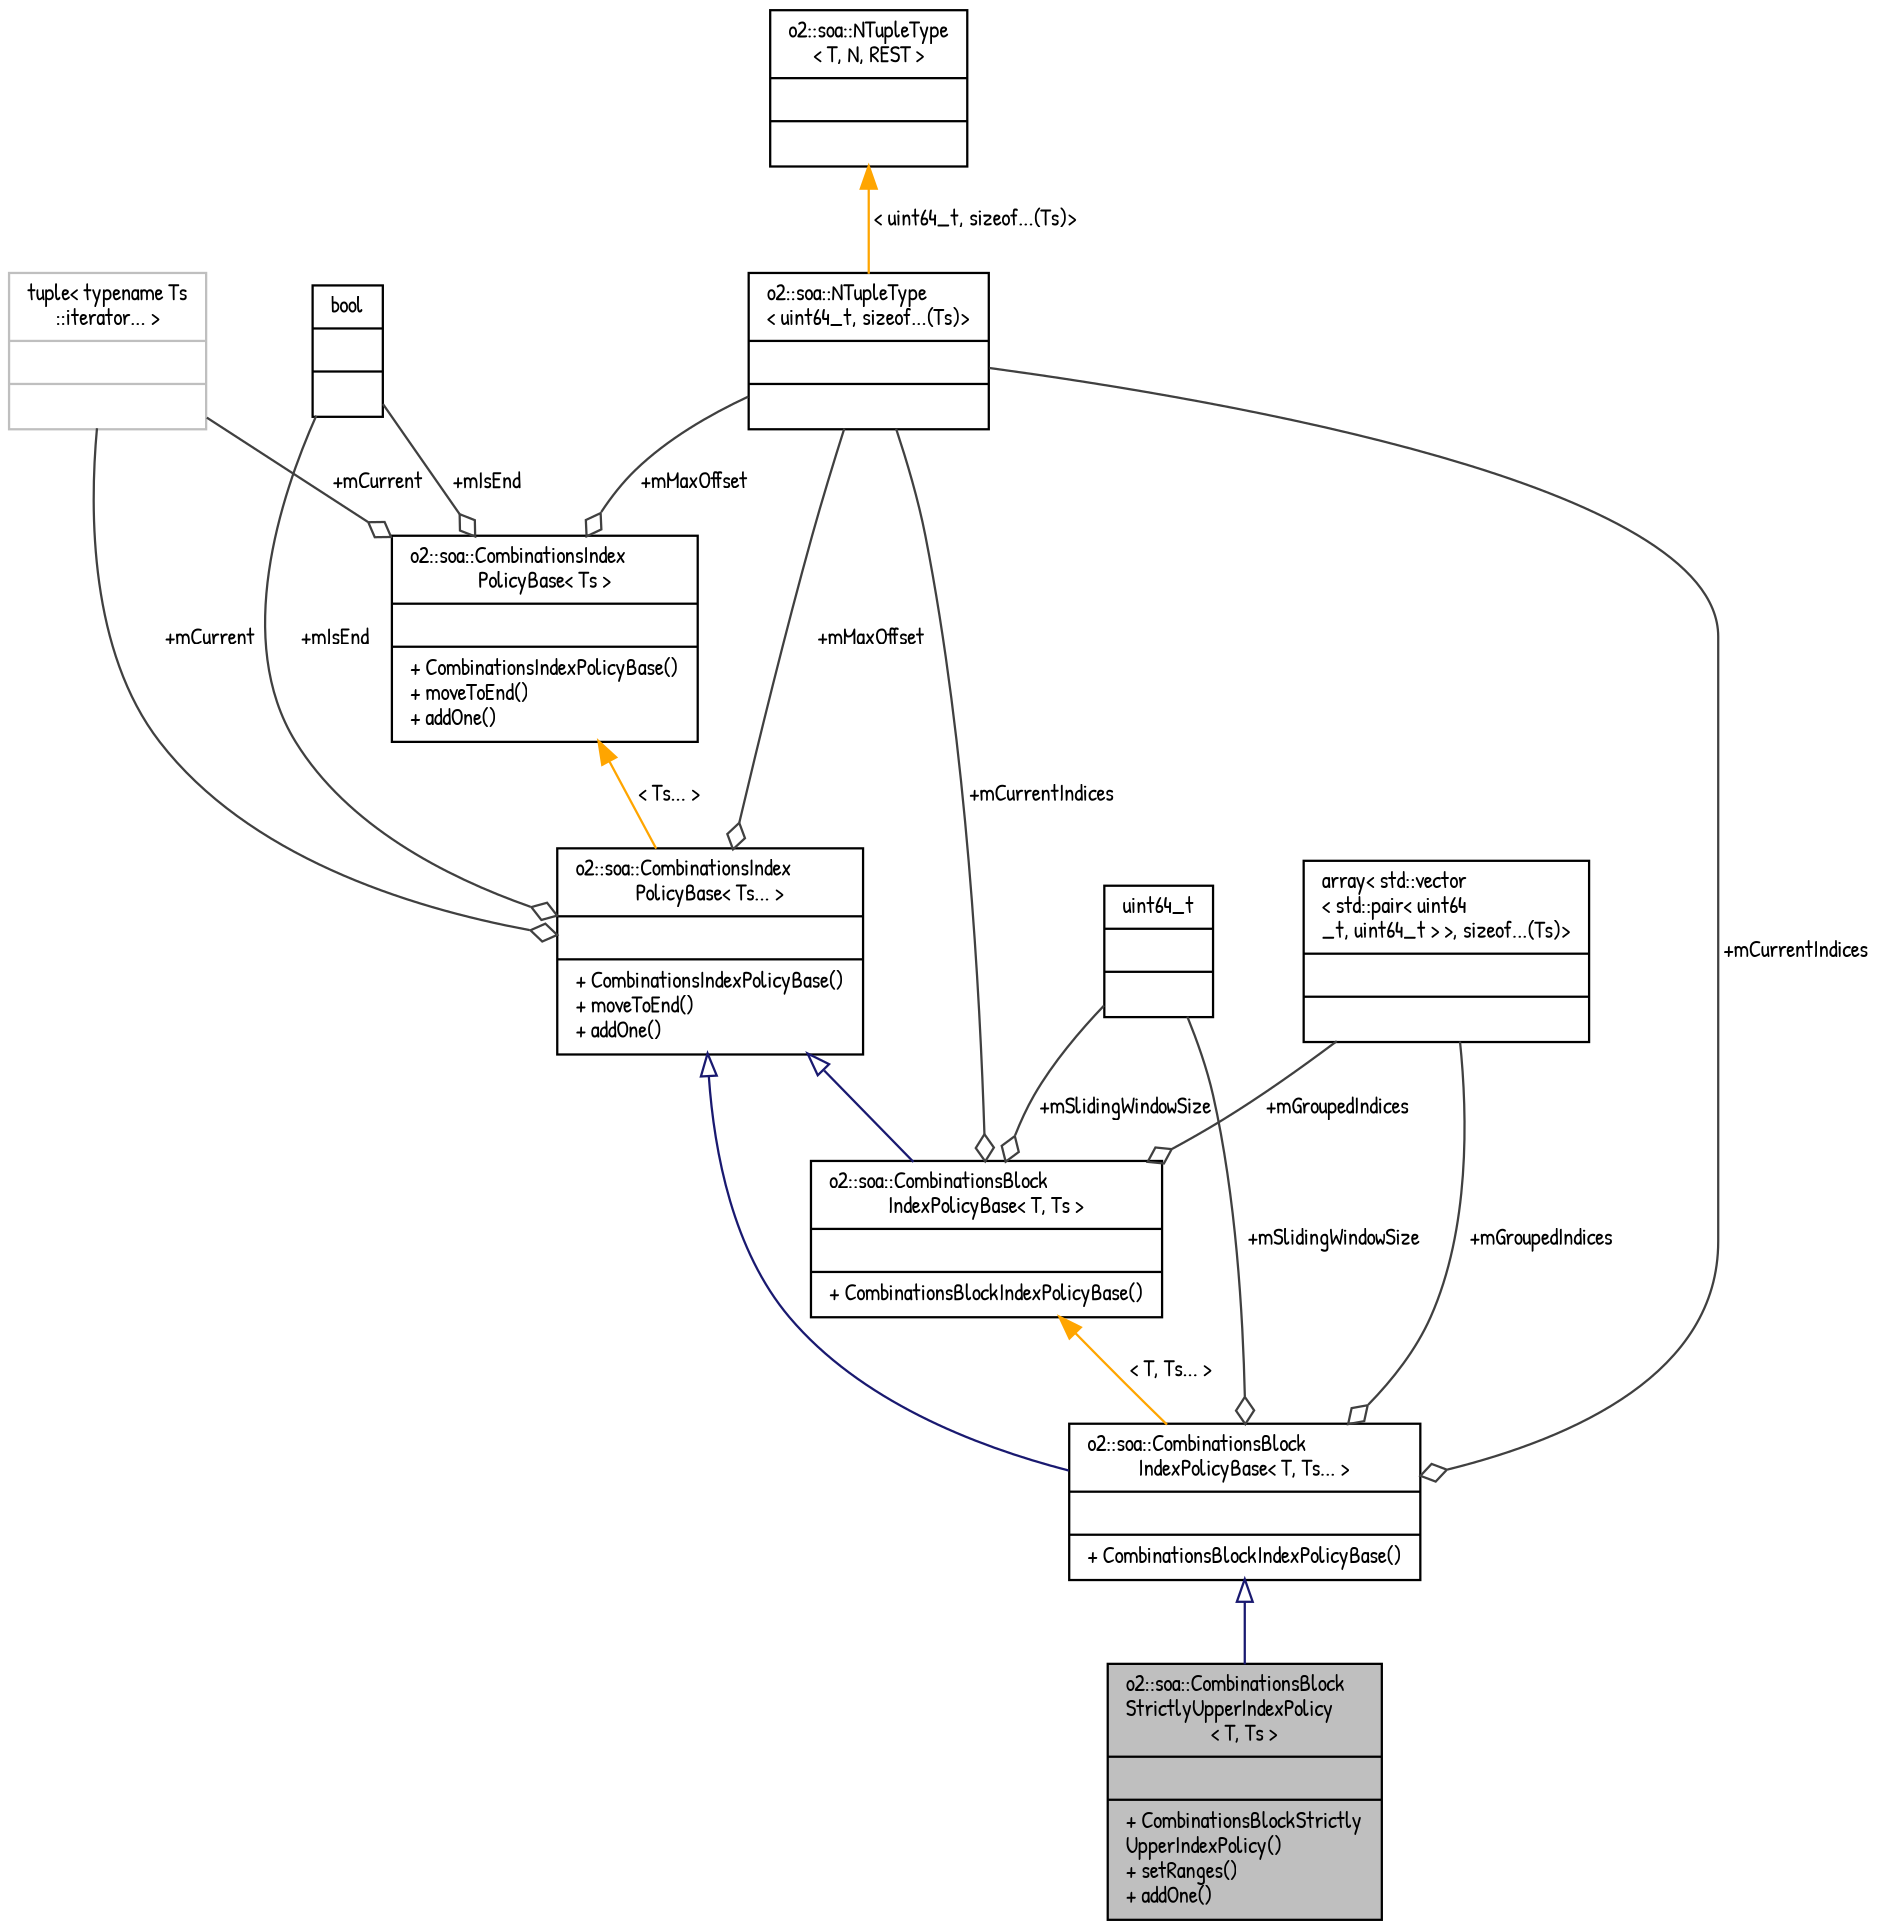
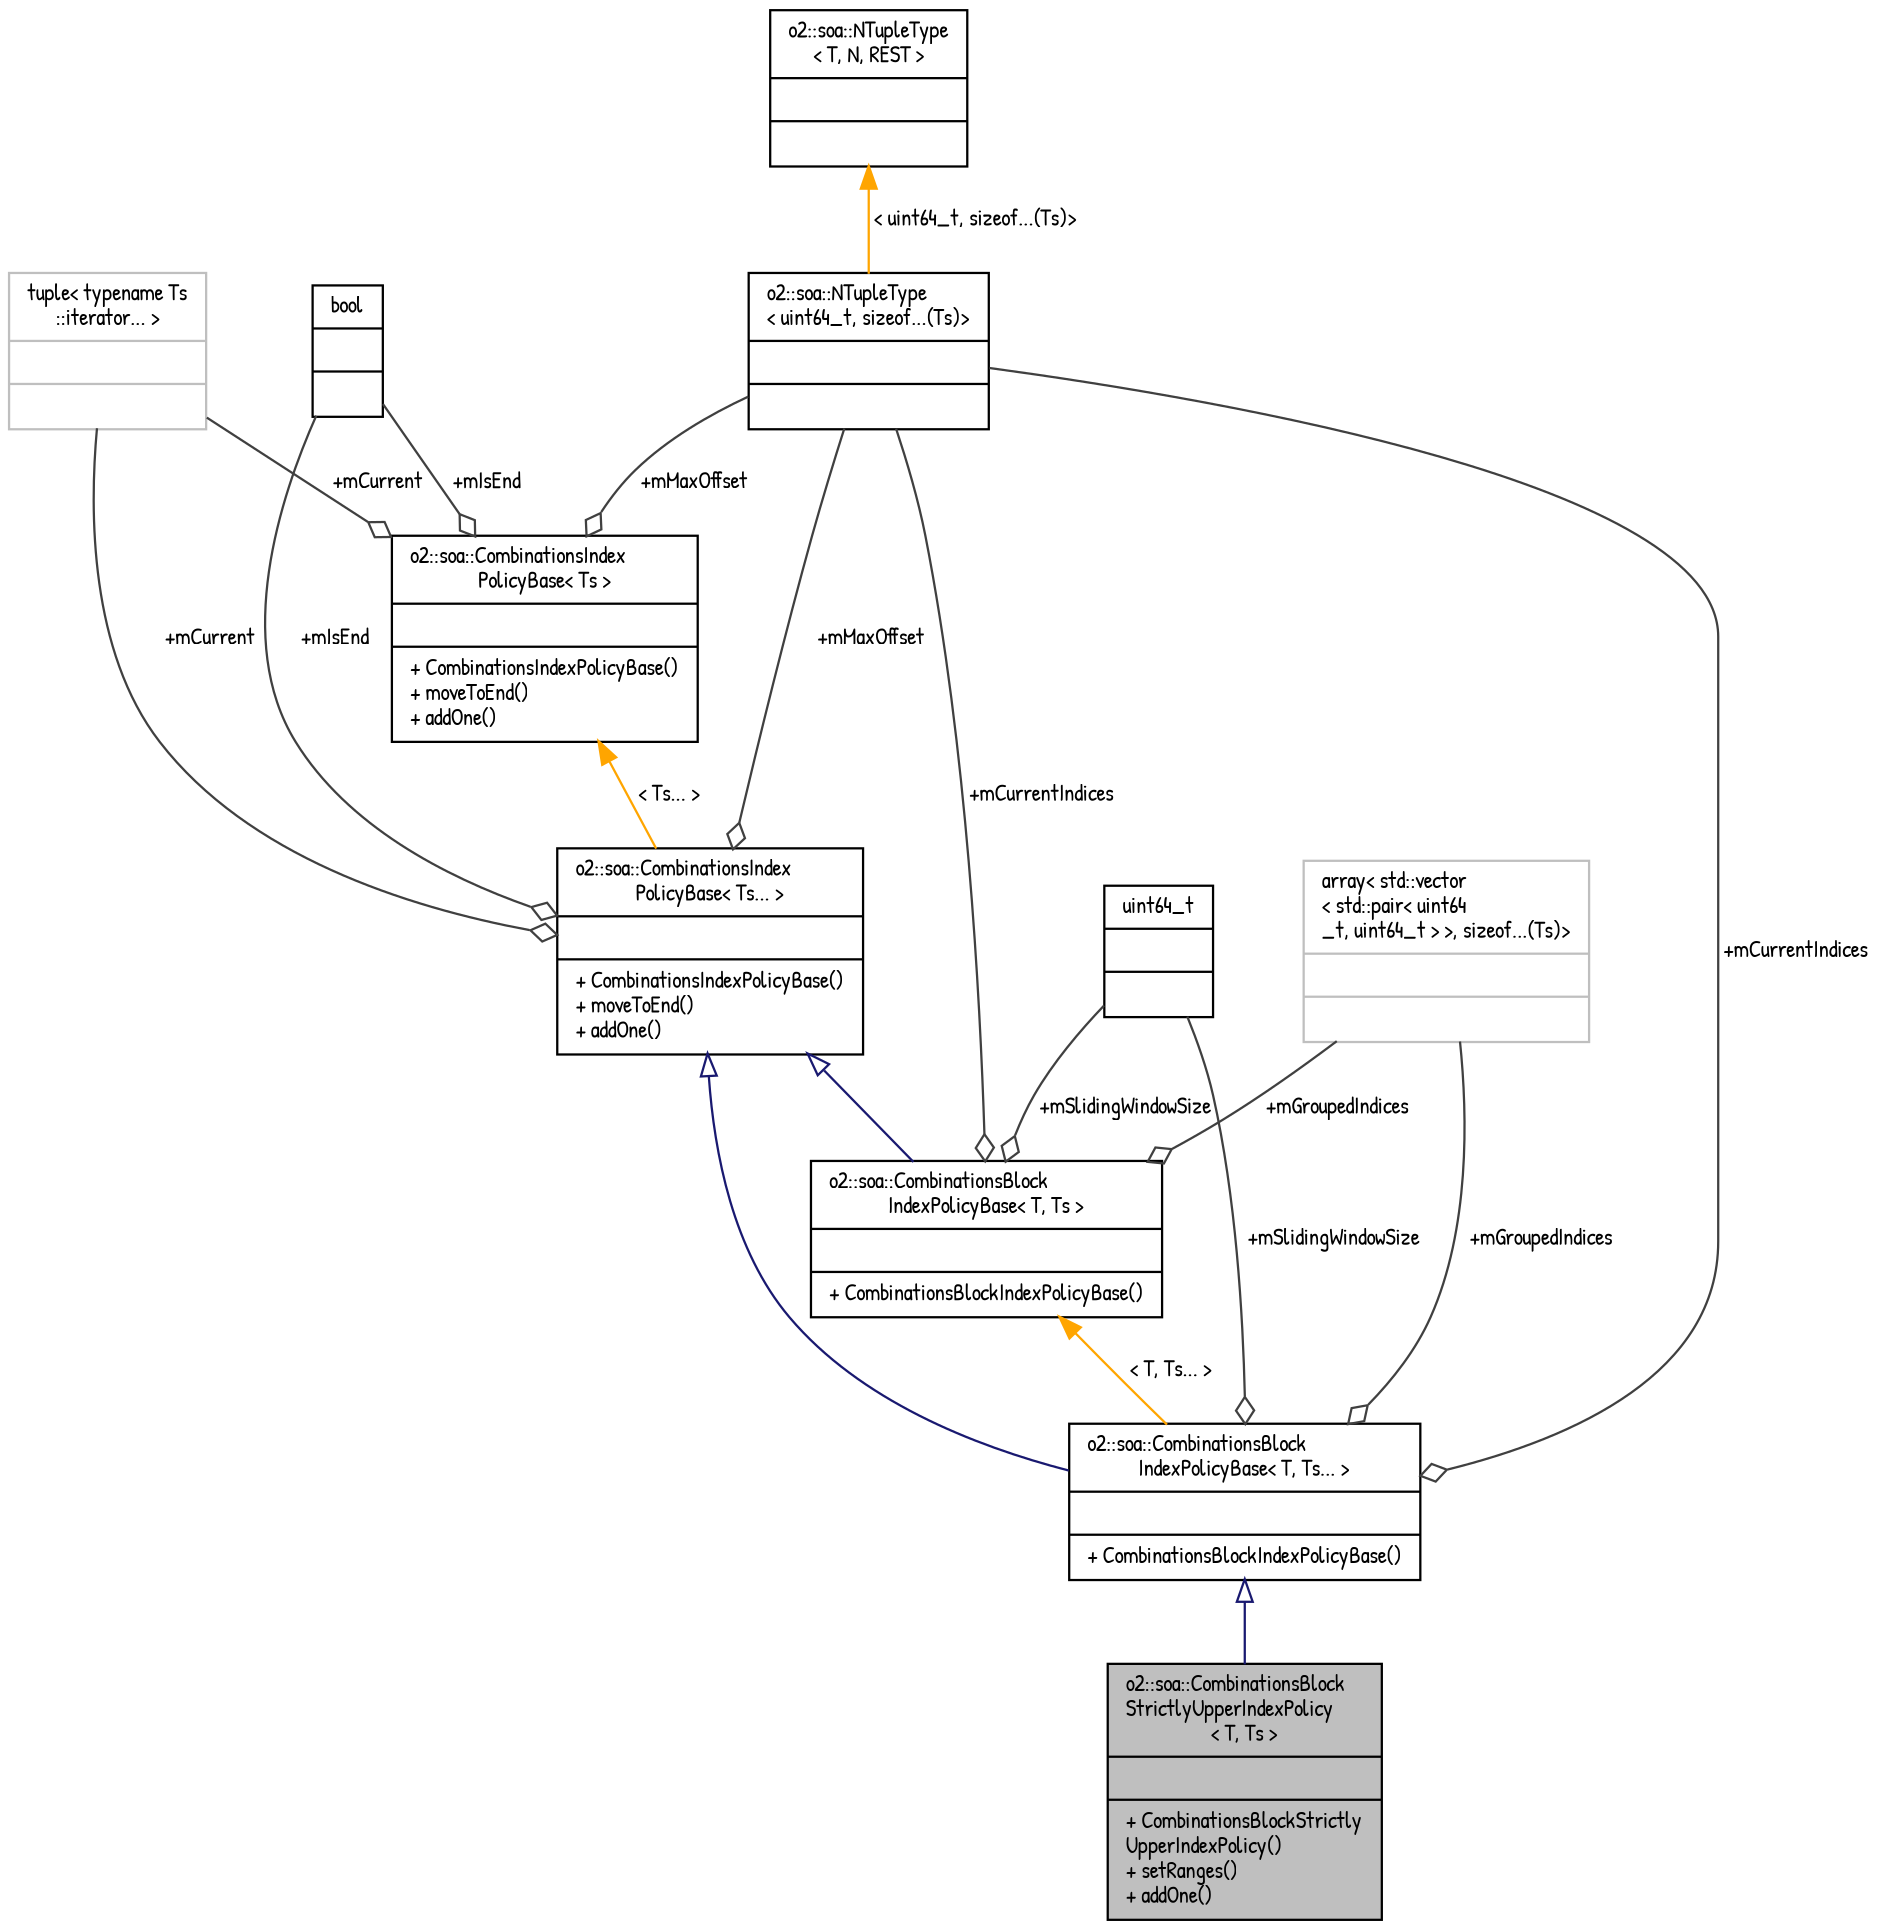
node "array< std::vector": color black -> grey75
